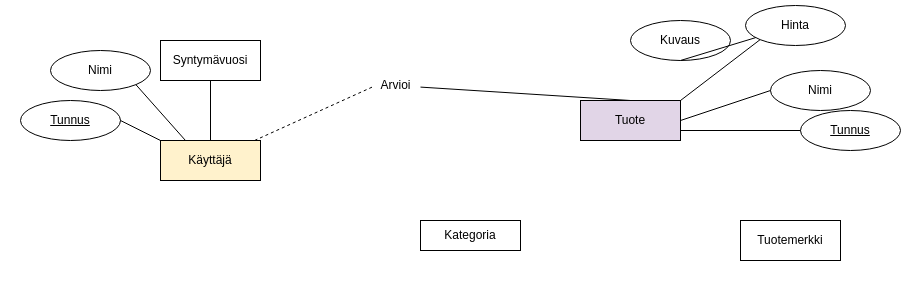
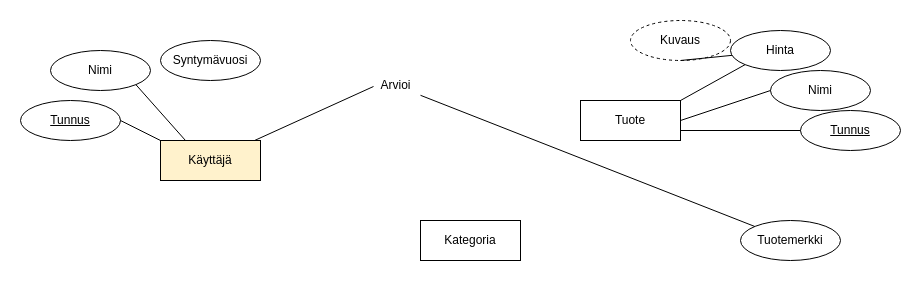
node "Hinta": moved (796, 26) -> (781, 51)
node "Kuvaus": style solid -> dashed
node "Syntymävuosi": shape rectangle -> ellipse
edge "Arvioi" -- "Tuote": now "Arvioi" -- "Tuotemerkki"
edge "Syntymävuosi" -- "Käyttäjä": removed
edge "Arvioi" -- "Käyttäjä": style dashed -> solid
node "Tuote": fillcolor #e1d5e7 -> #ffffff
node "Kategoria": size 100x30 -> 100x40
node "Tuotemerkki": shape rectangle -> ellipse
